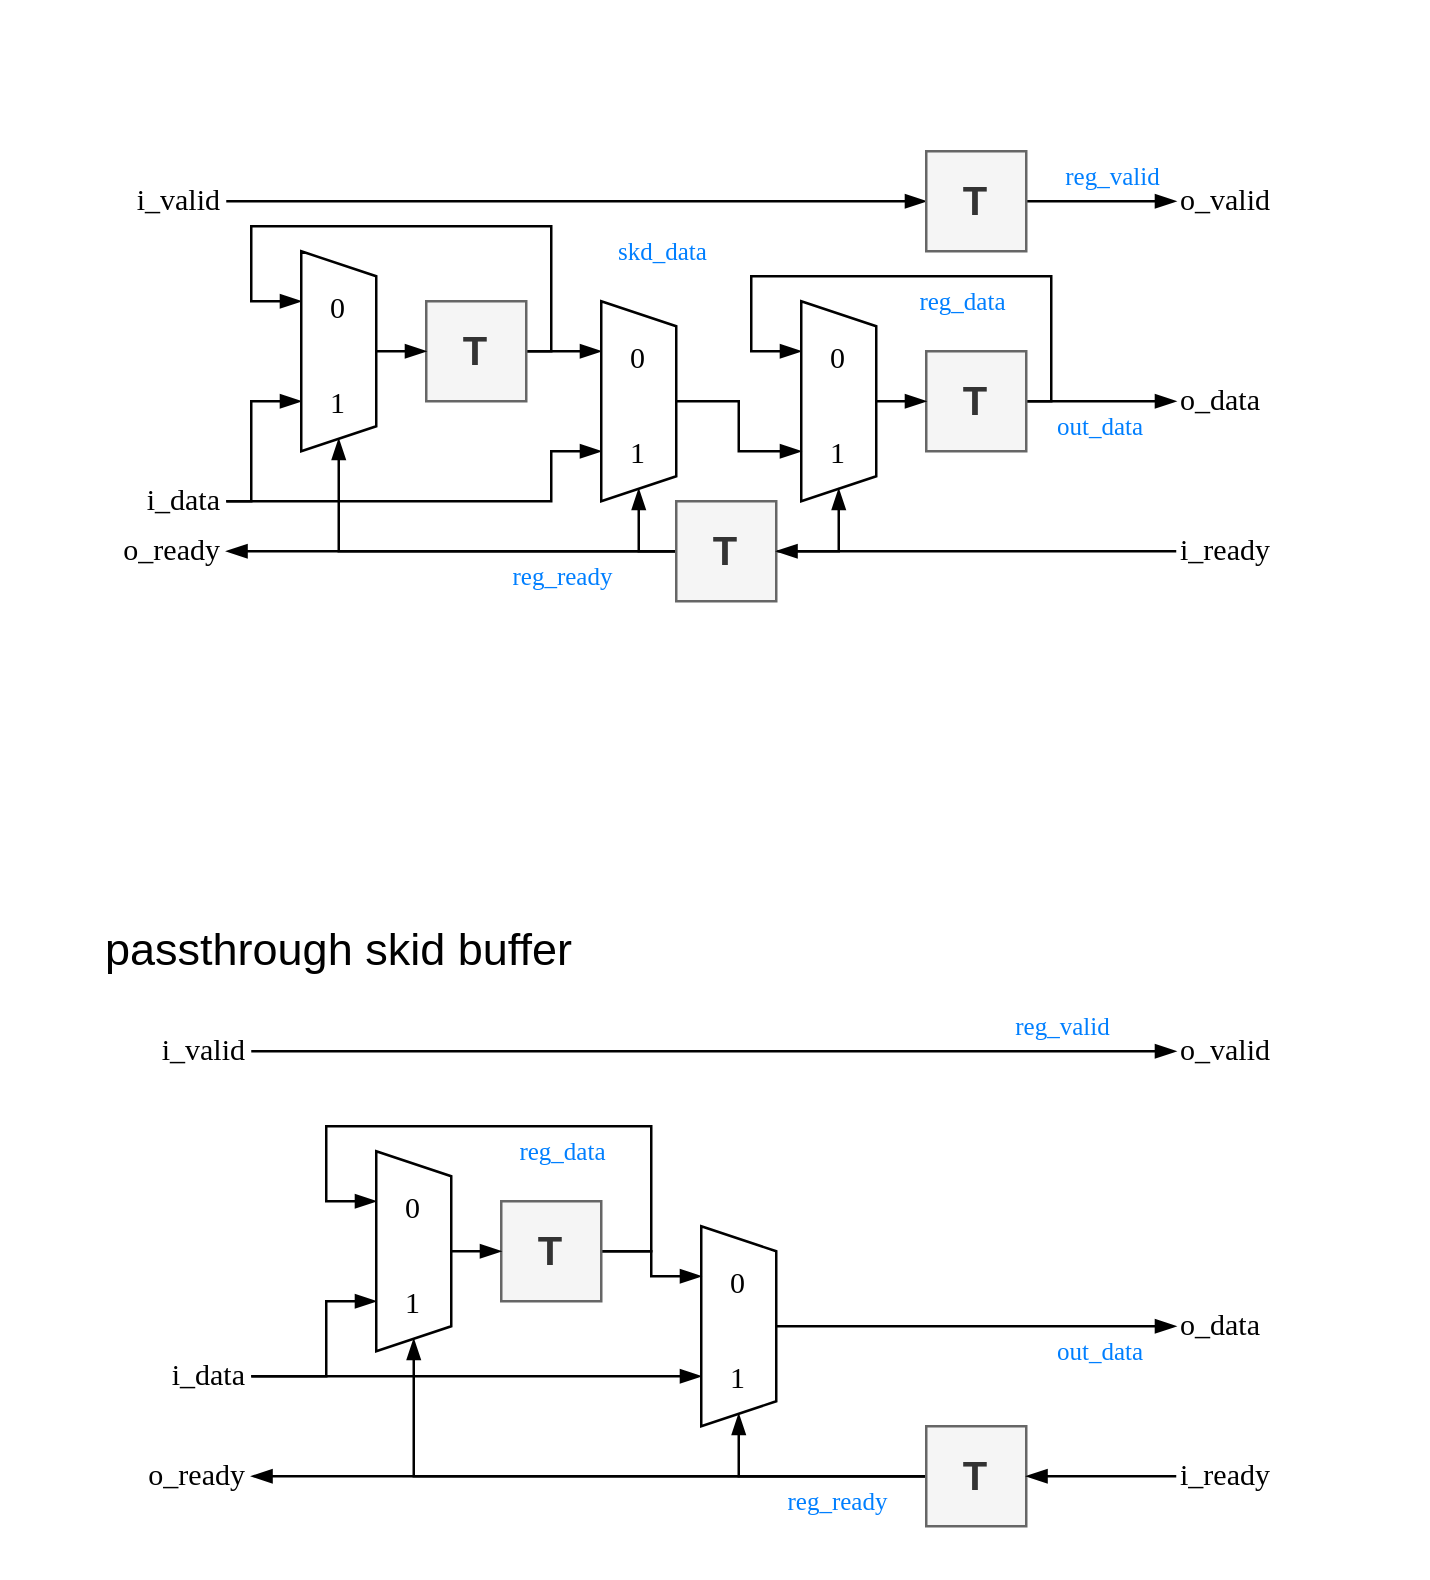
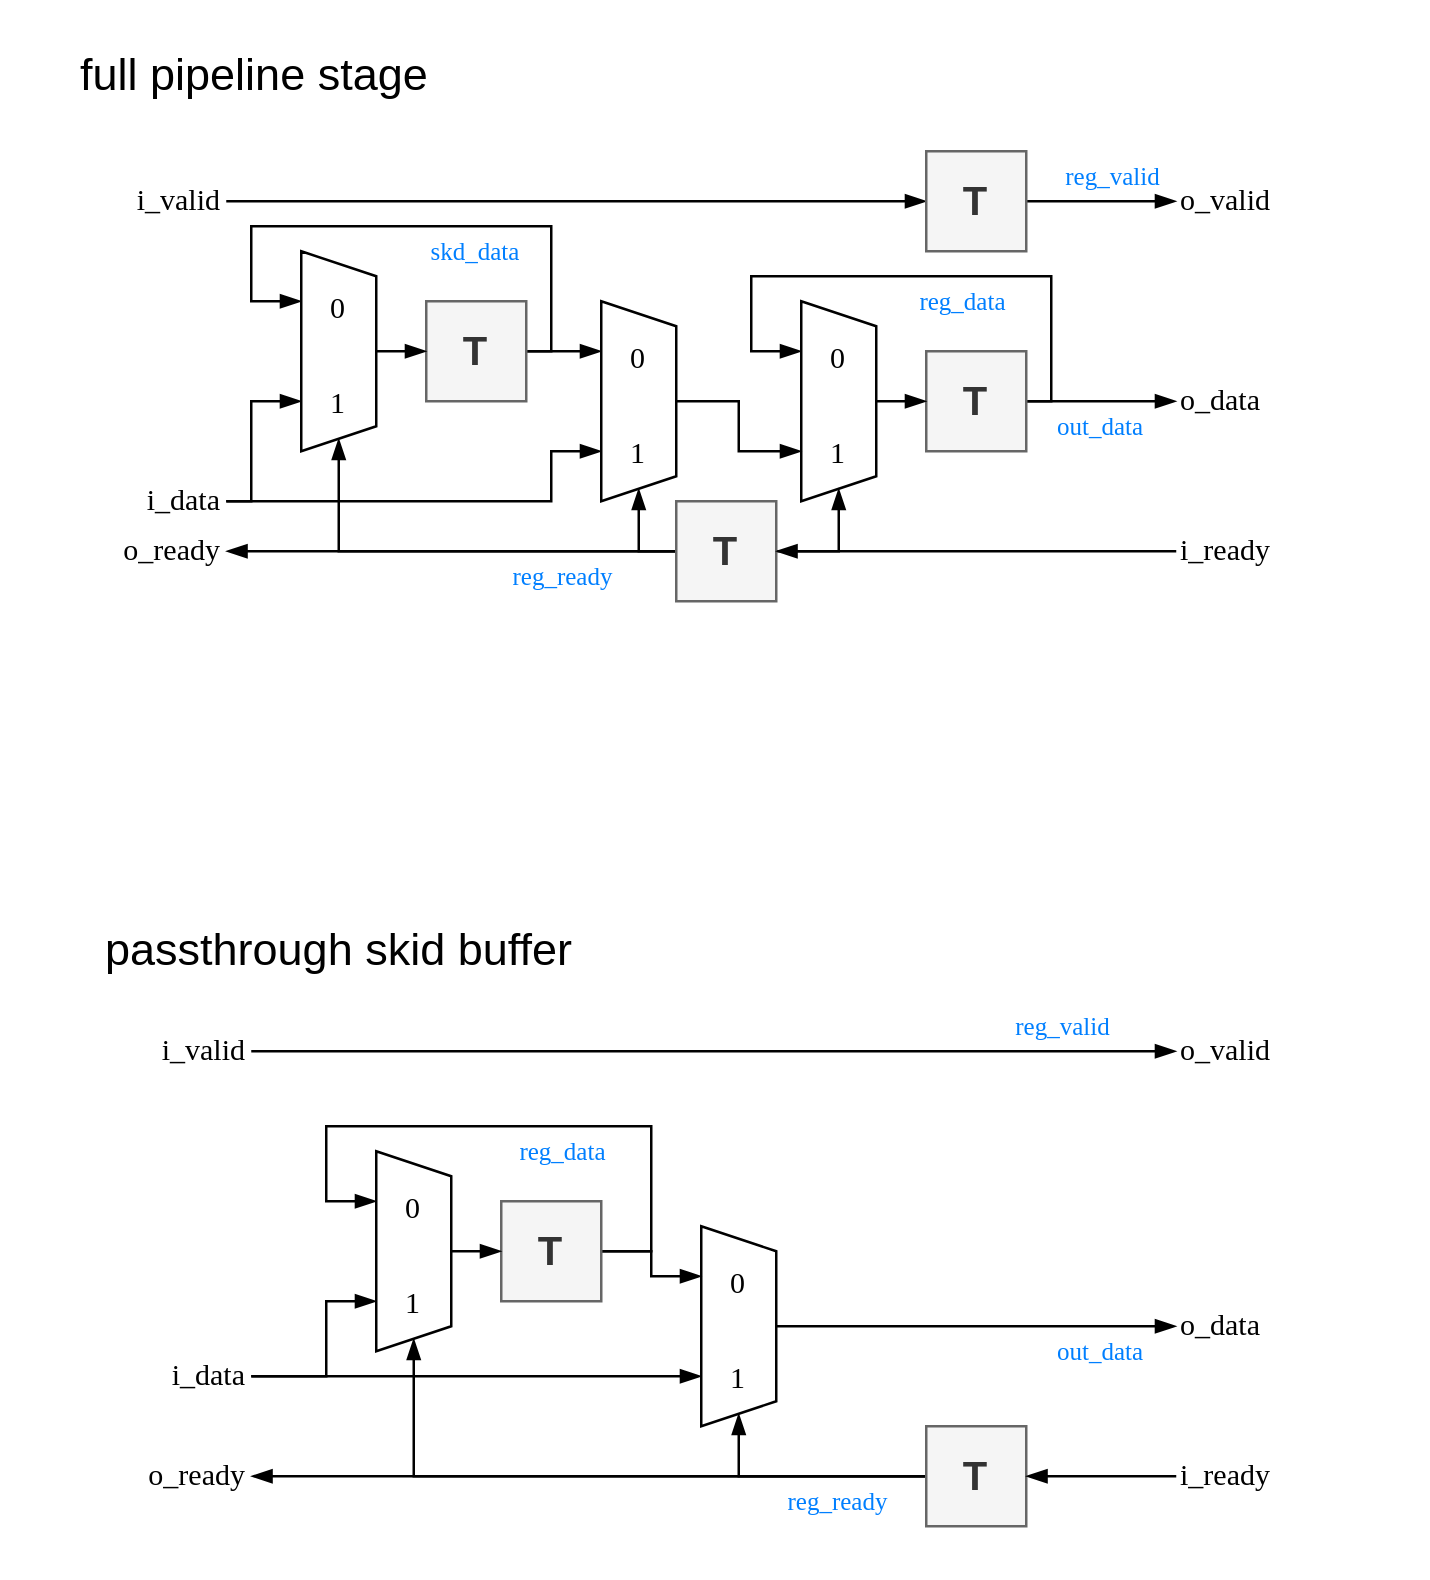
node "full pipeline stage": added
node "skd_data": moved (664, 251) -> (476, 251)
